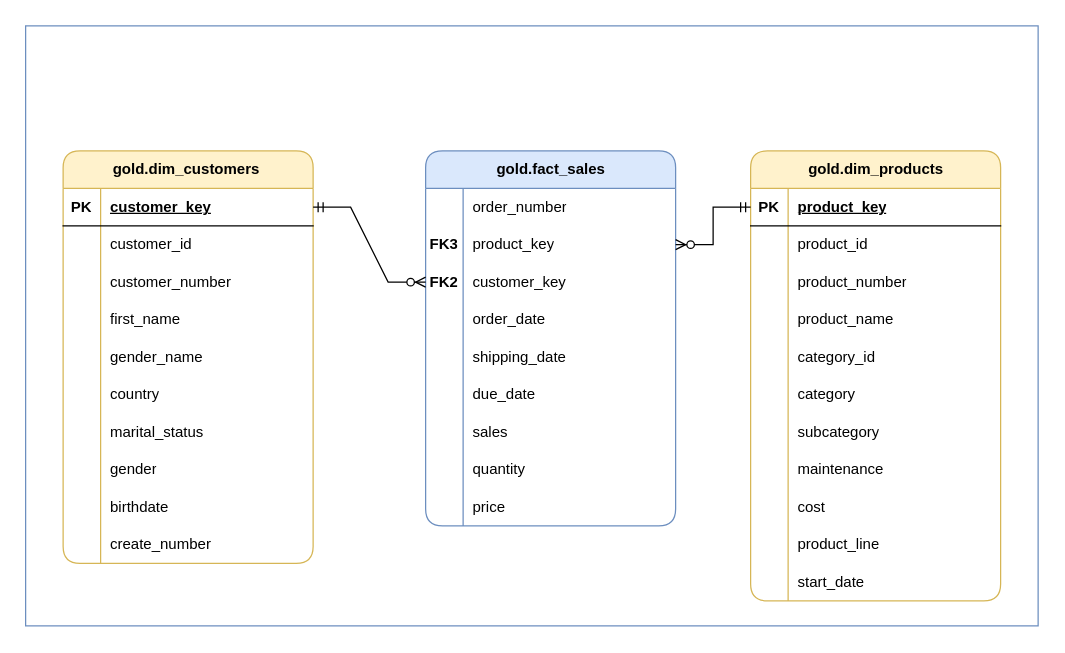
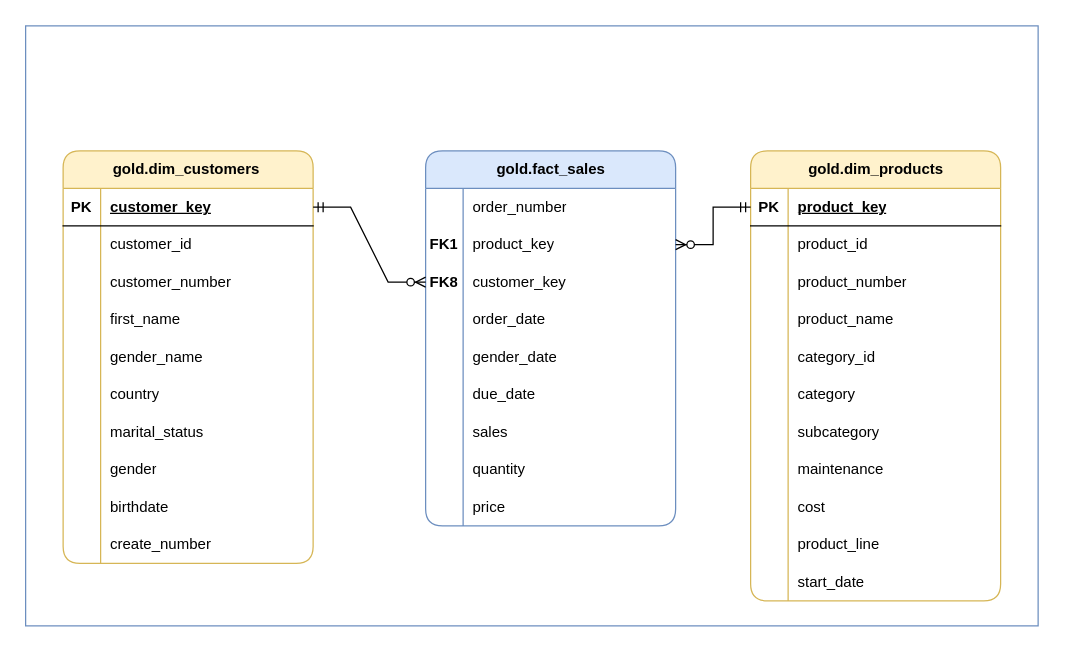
node "FK3": label "FK3" -> "FK1"
node "FK2": label "FK2" -> "FK8"
node "shipping_date": label "shipping_date" -> "gender_date"
